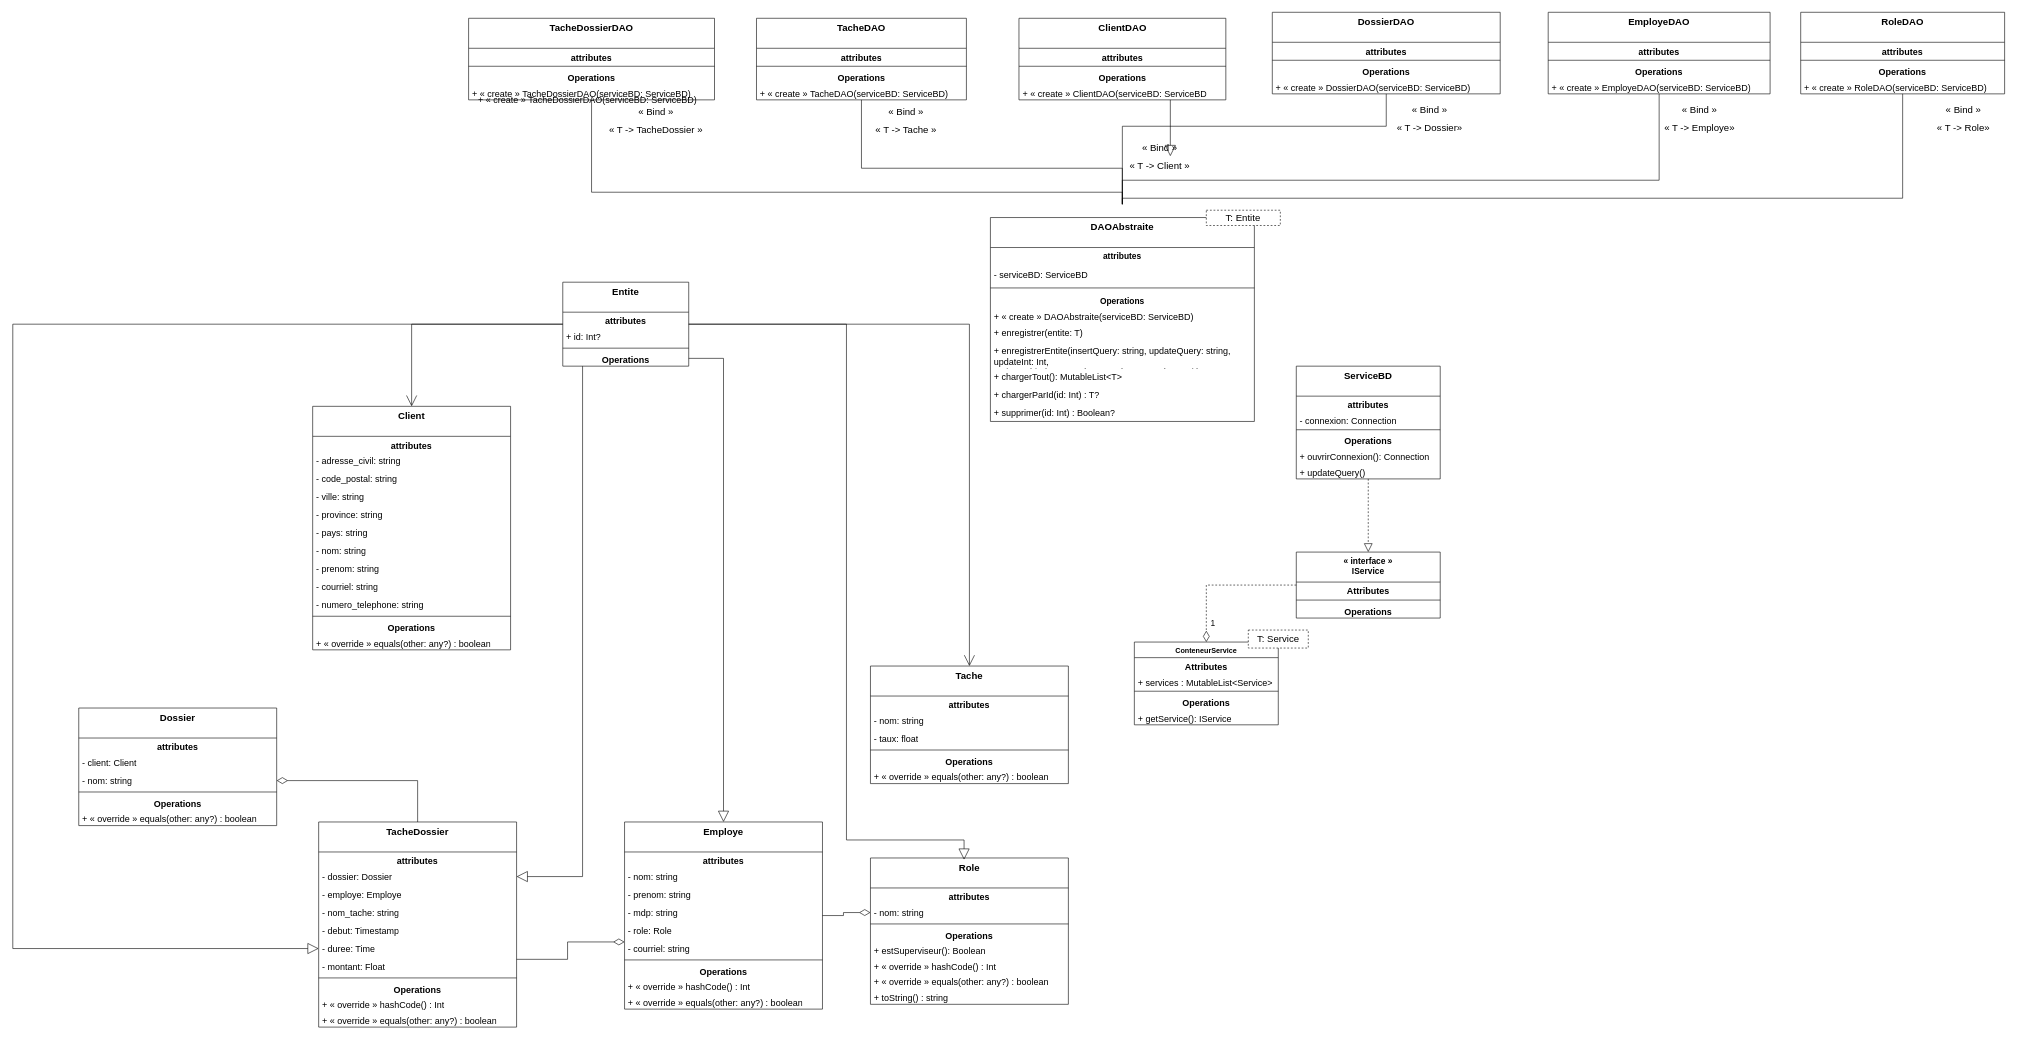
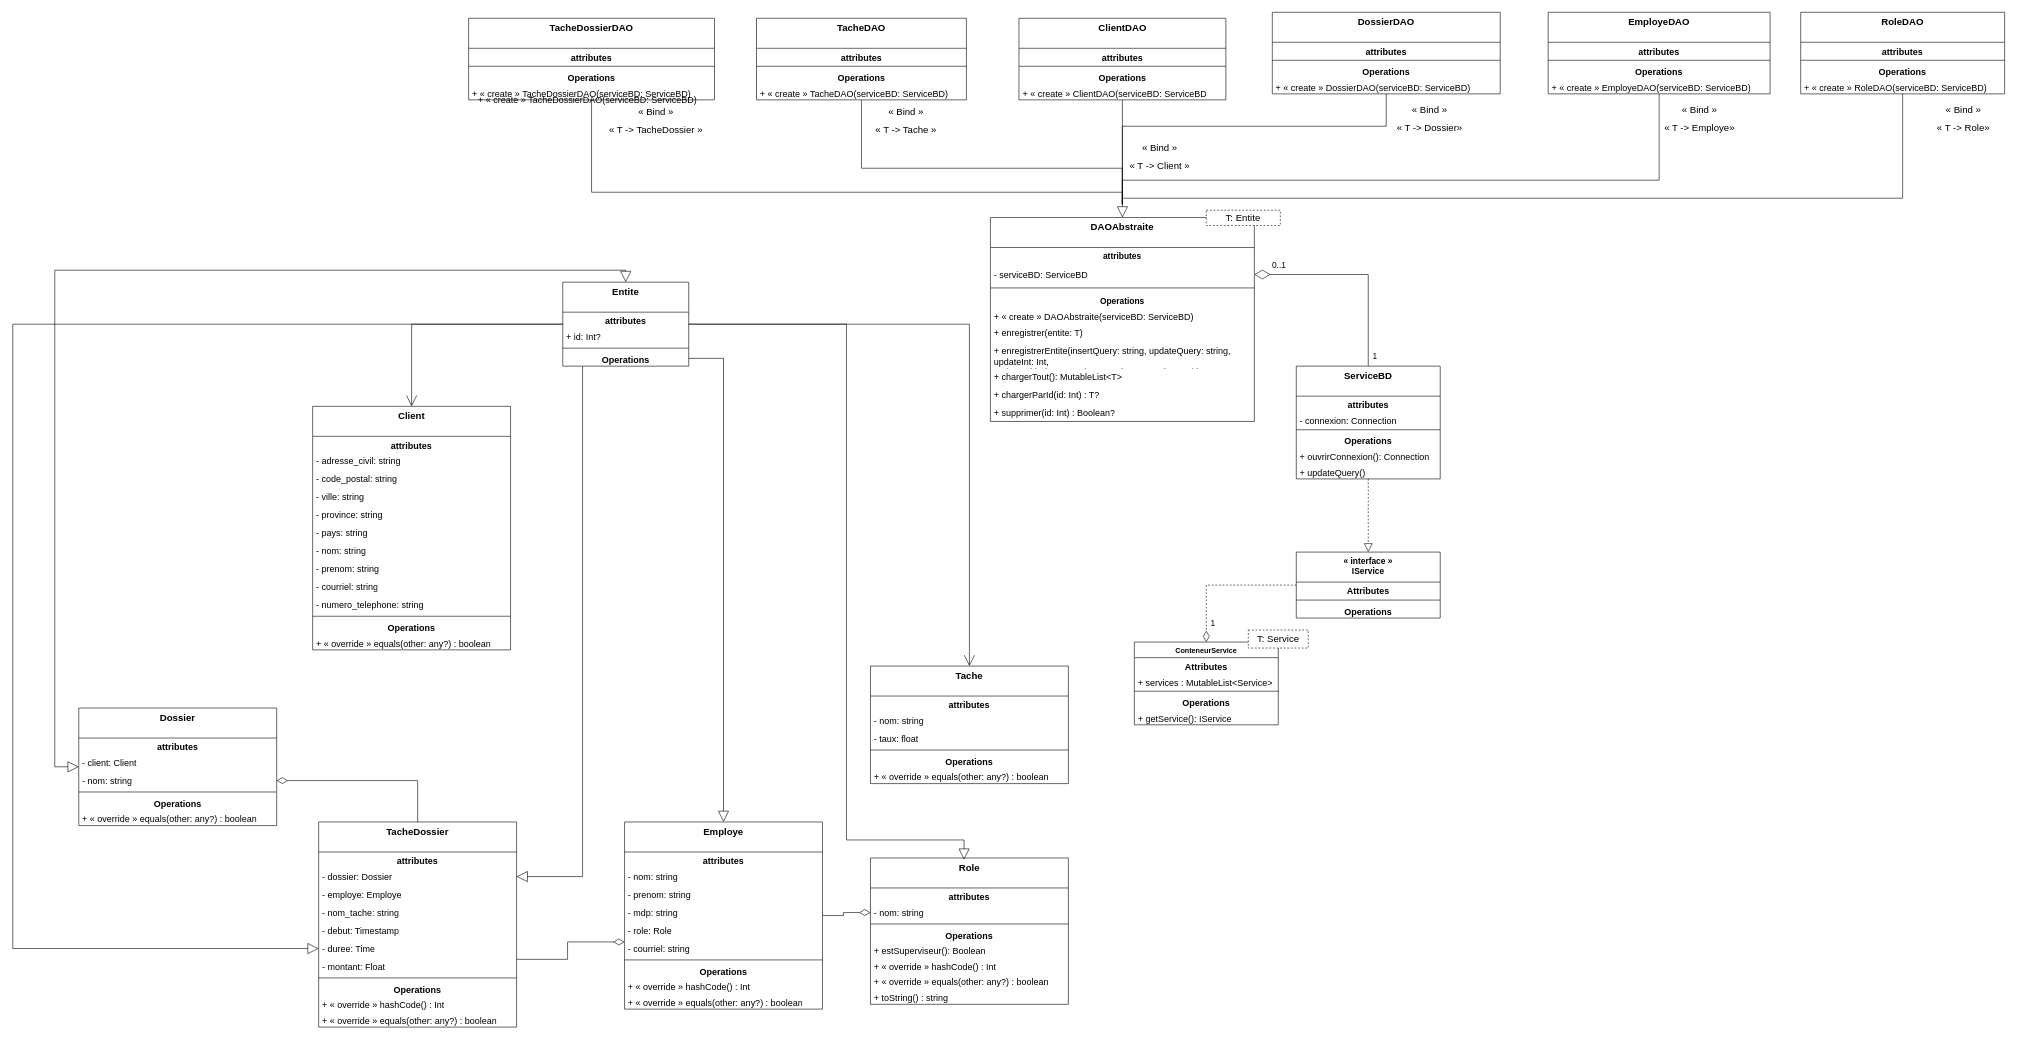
edge "ClientDAO" -> "« T -> Client »": now "ClientDAO" -> "DAOAbstraite"
edge "Entite" -- "Dossier": added
edge "ServiceBD" -> "- serviceBD: ServiceBD": added, labels "1", "0..1"
